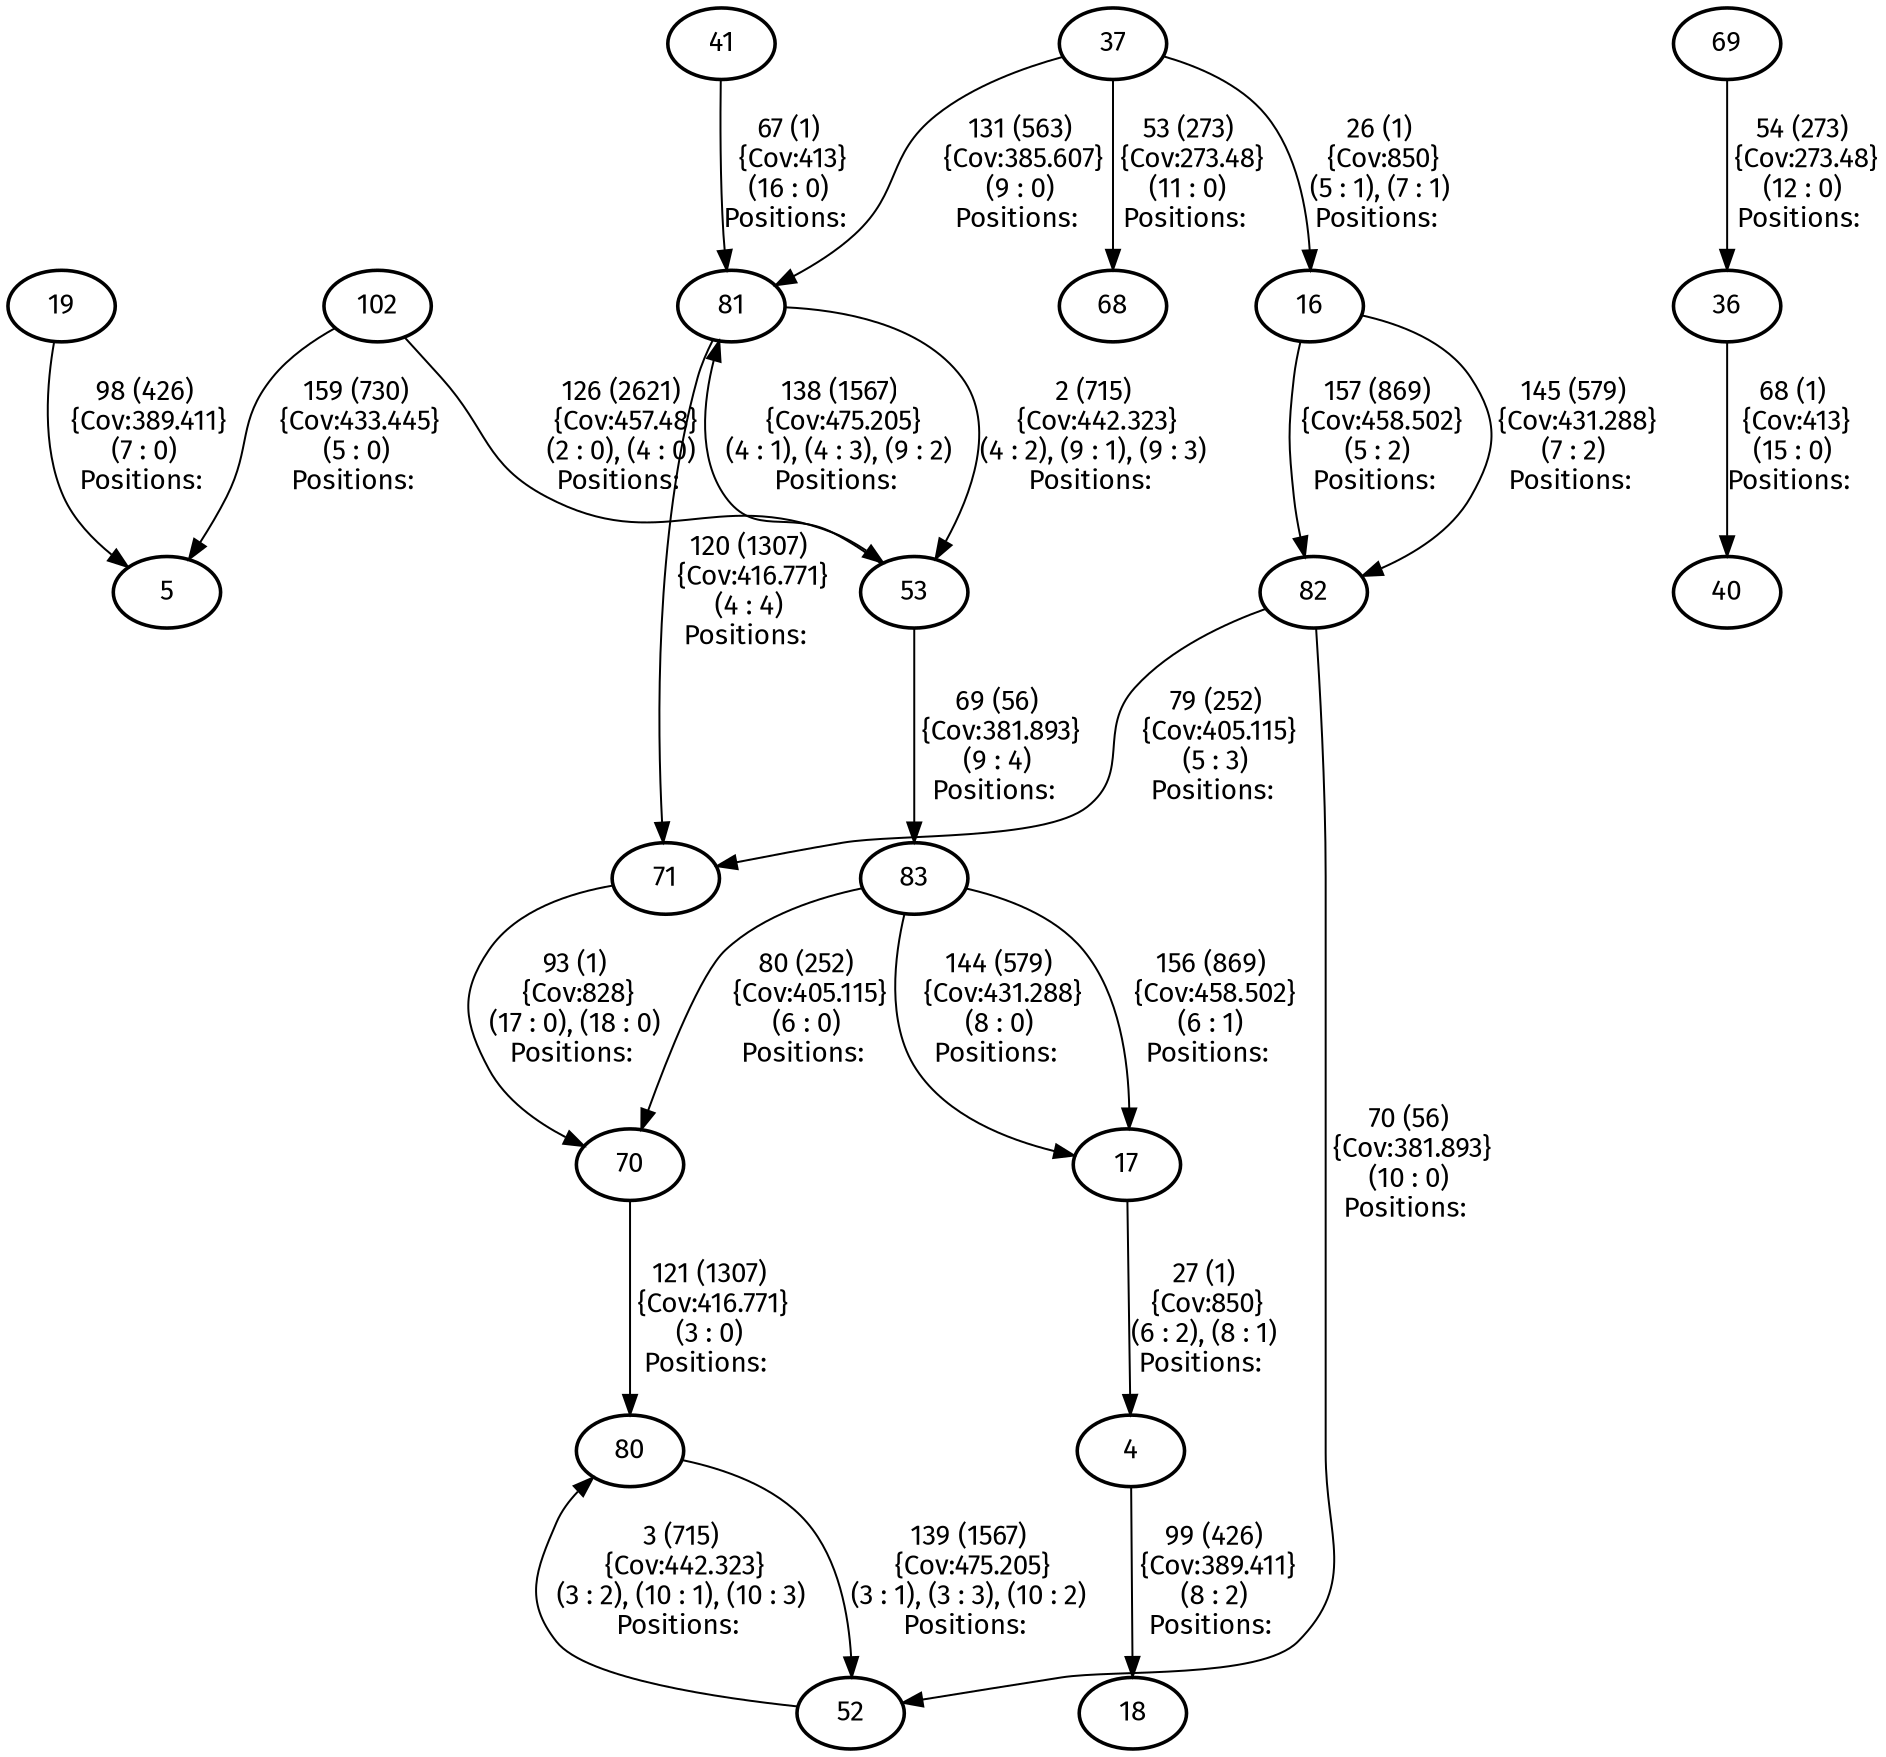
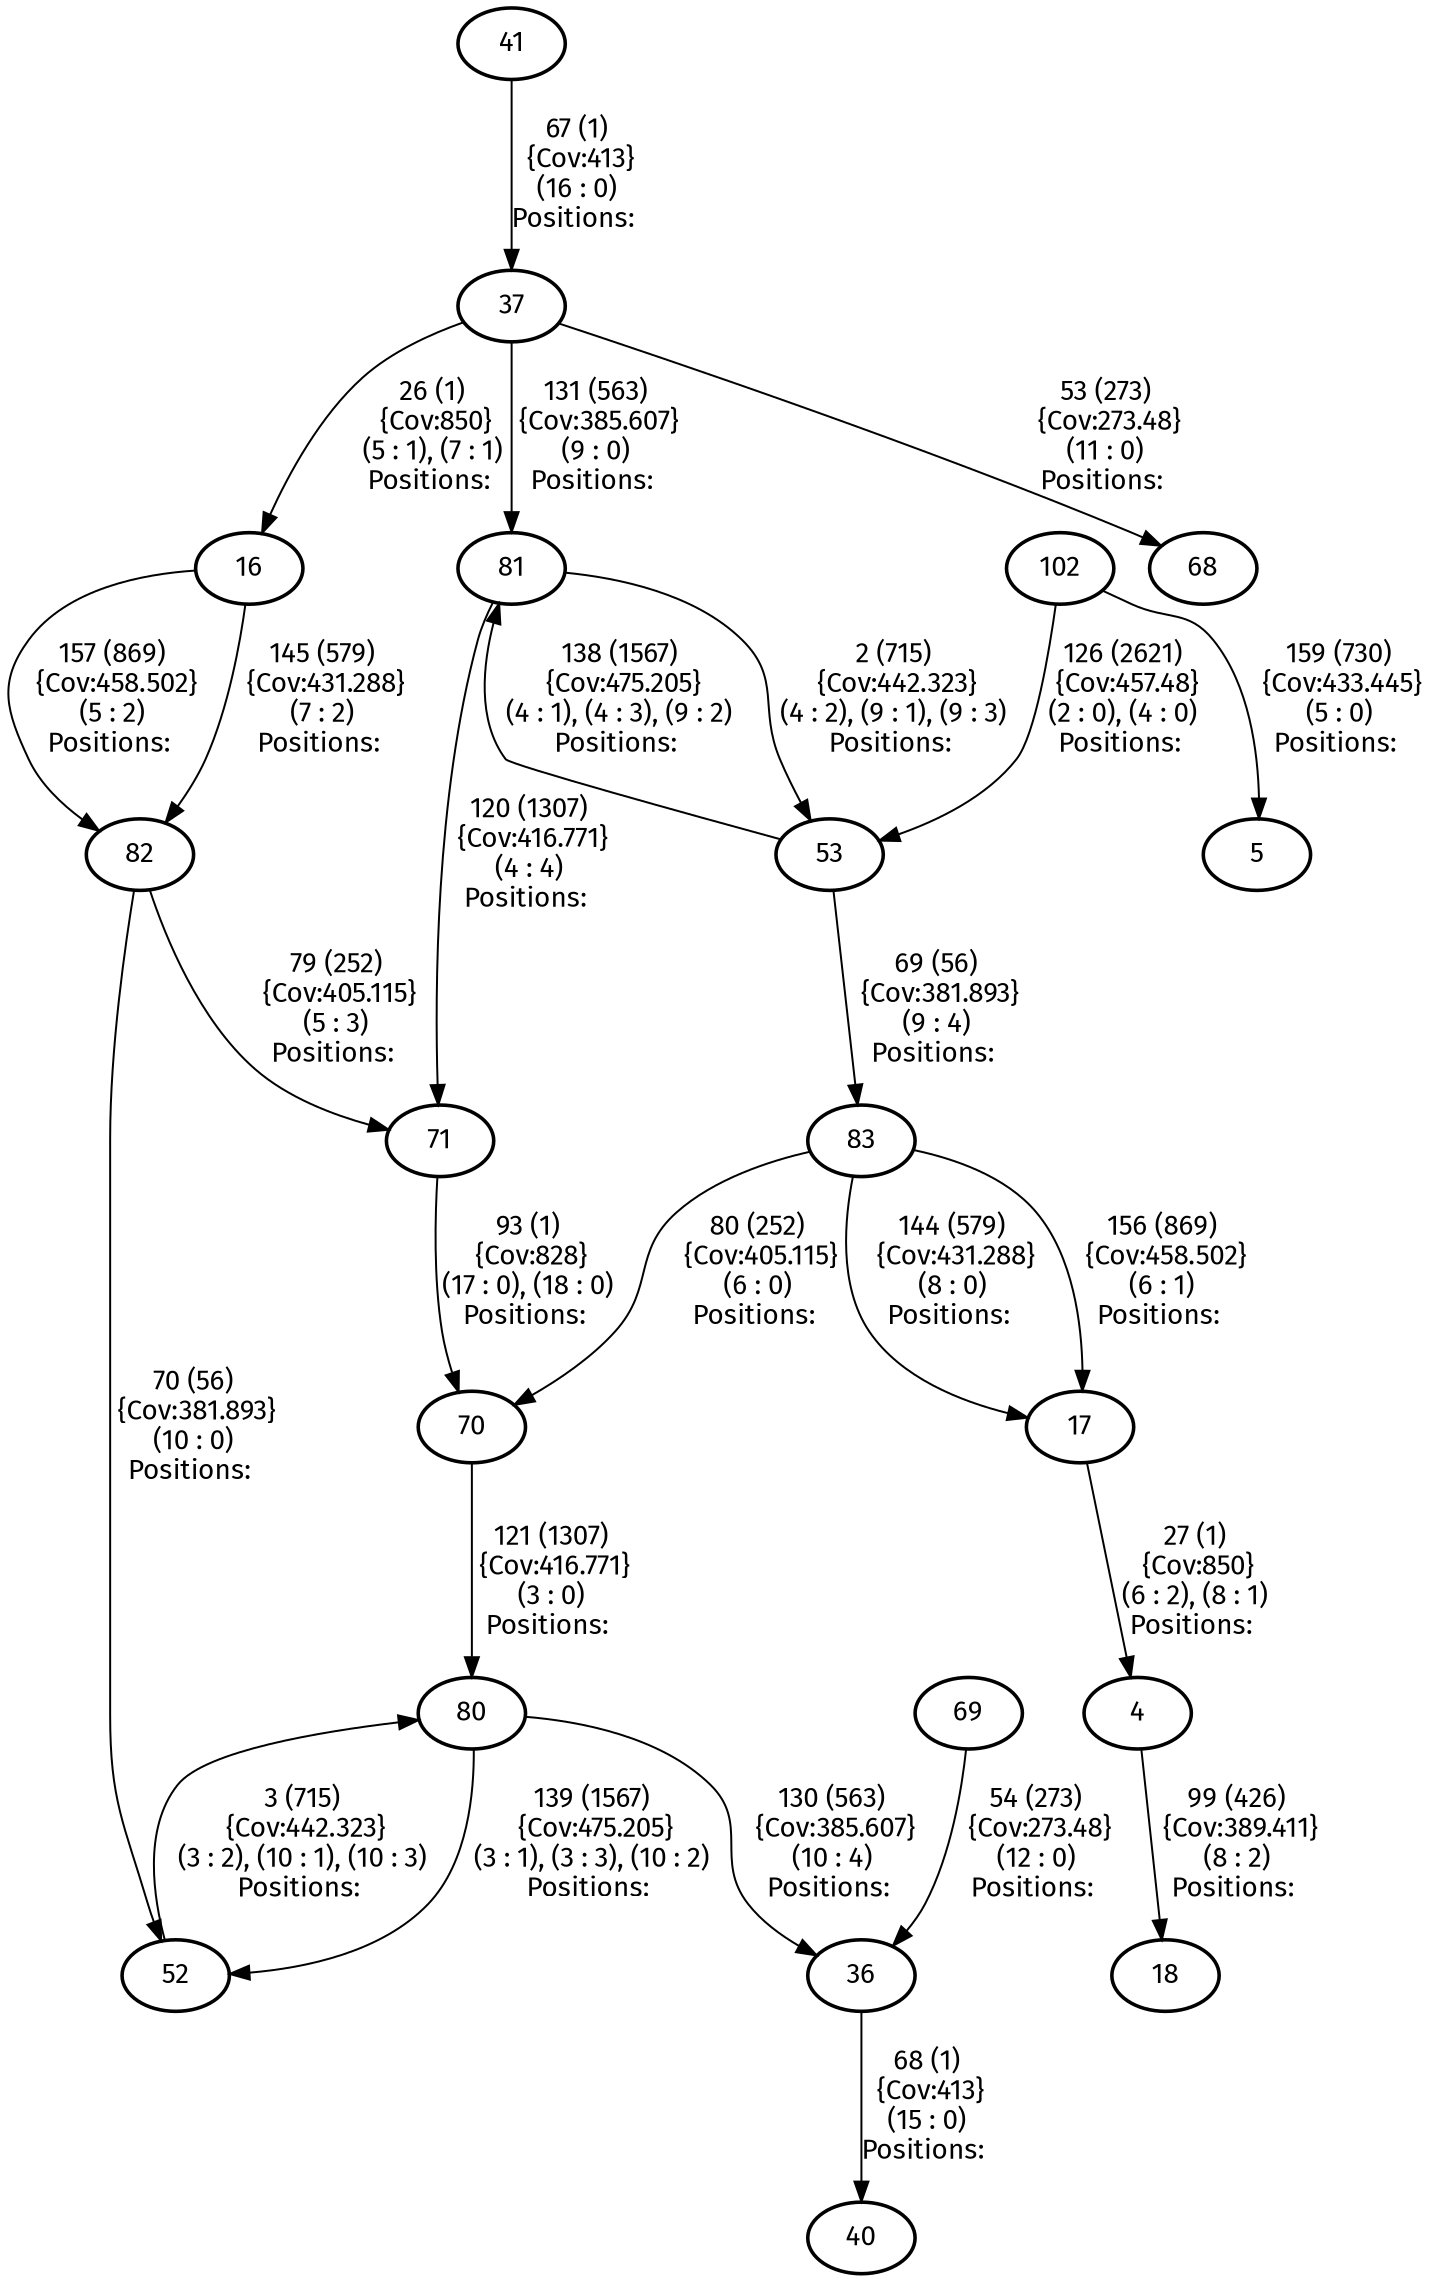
edge "41" -> "81": now "41" -> "37"
node "19": removed
edge "80" -> "36": added, label "130 (563) {Cov:385.607} (10 : 4) Positions:"
